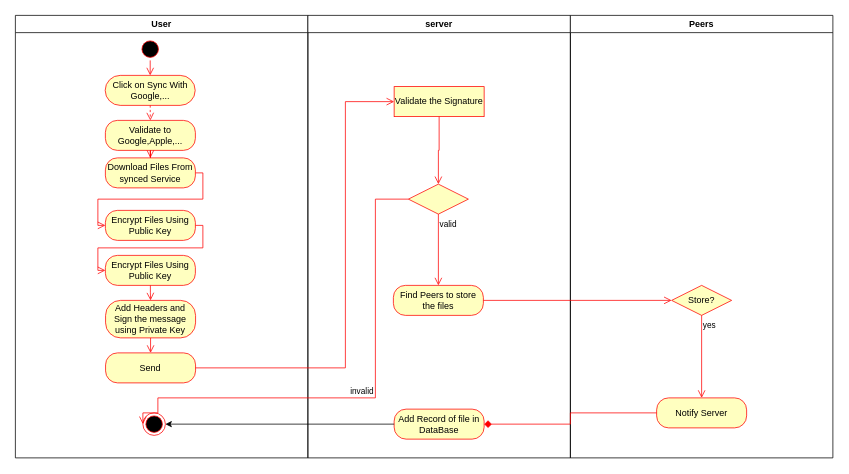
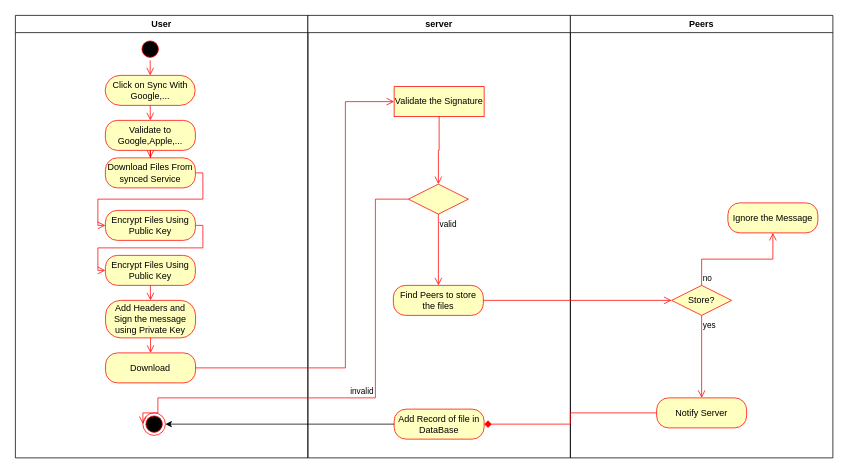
edge "Click on Sync With Google,..." -> "Validate to Google,Apple,...": style dashed -> solid
node "Ignore the Message": added
edge "Store?" -> "Ignore the Message": added, label "no"
node "Send": label "Send" -> "Download"
